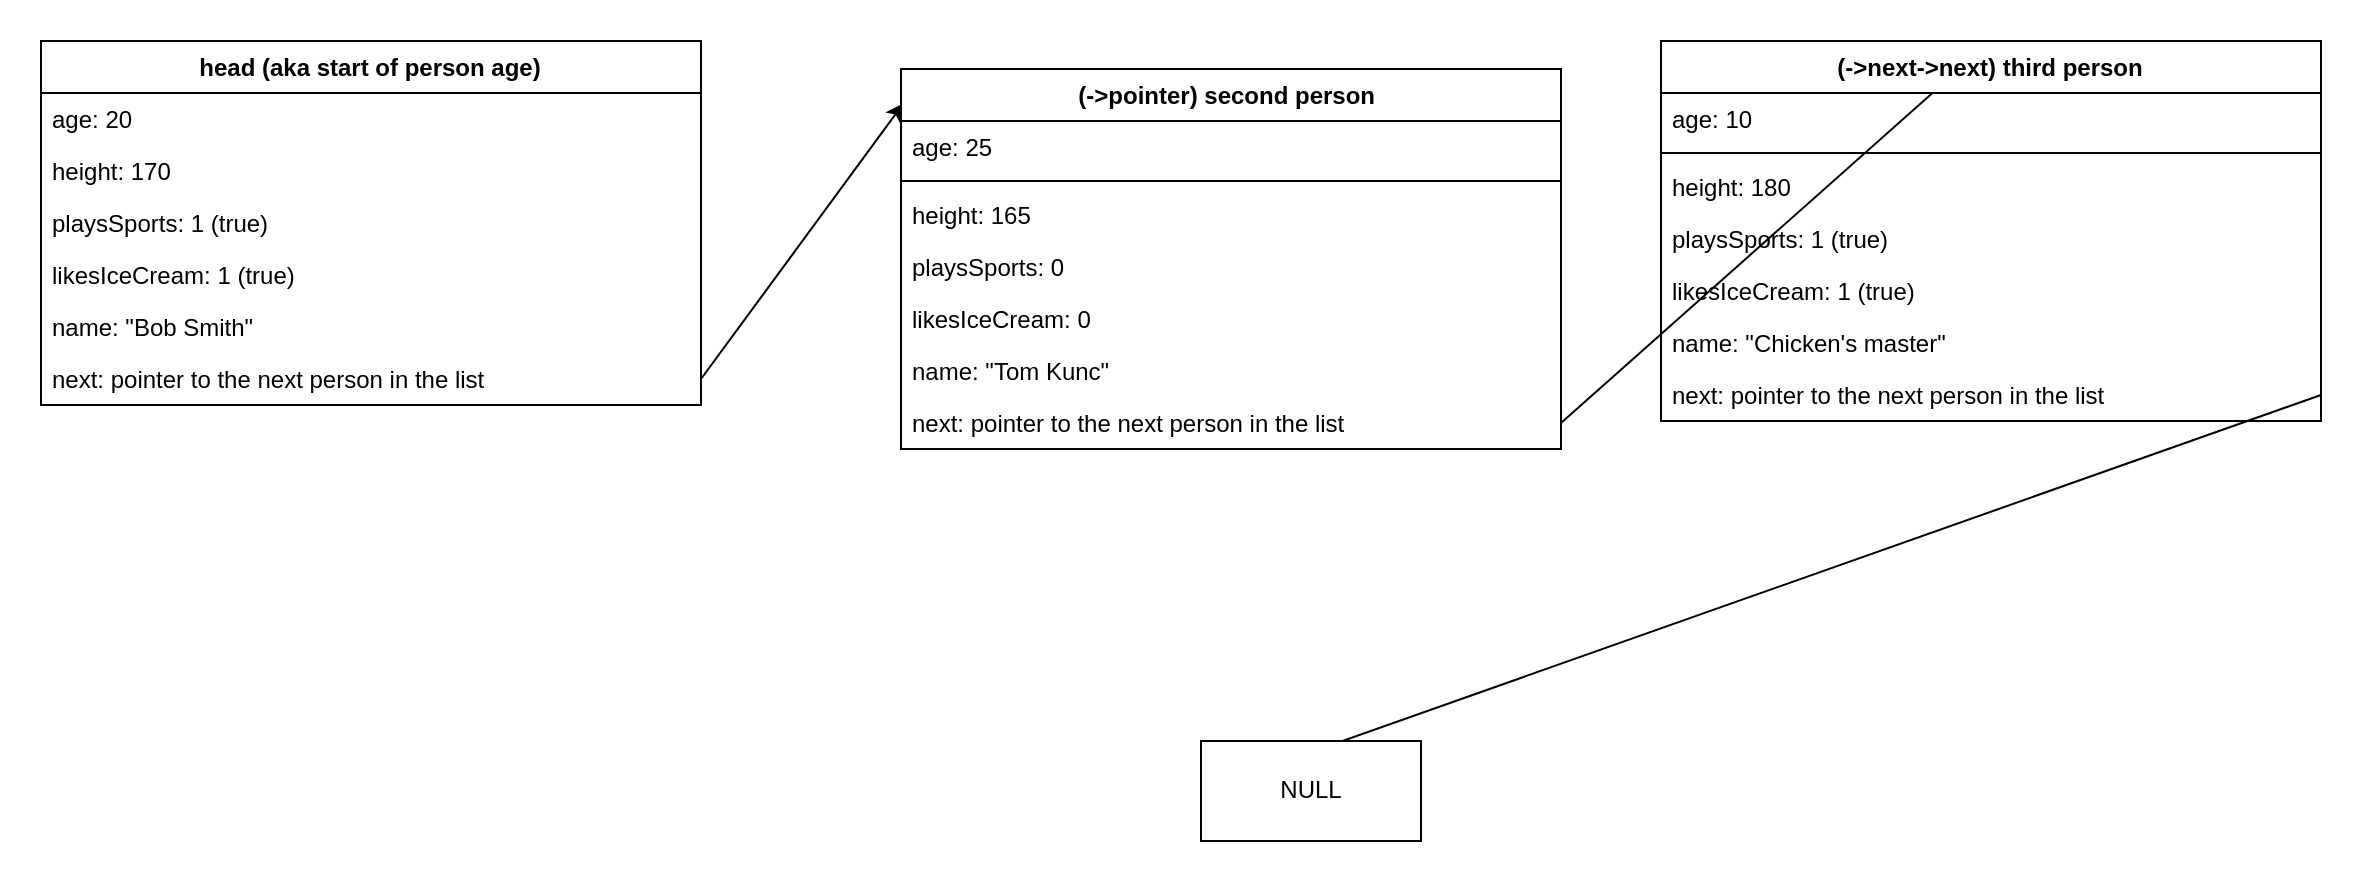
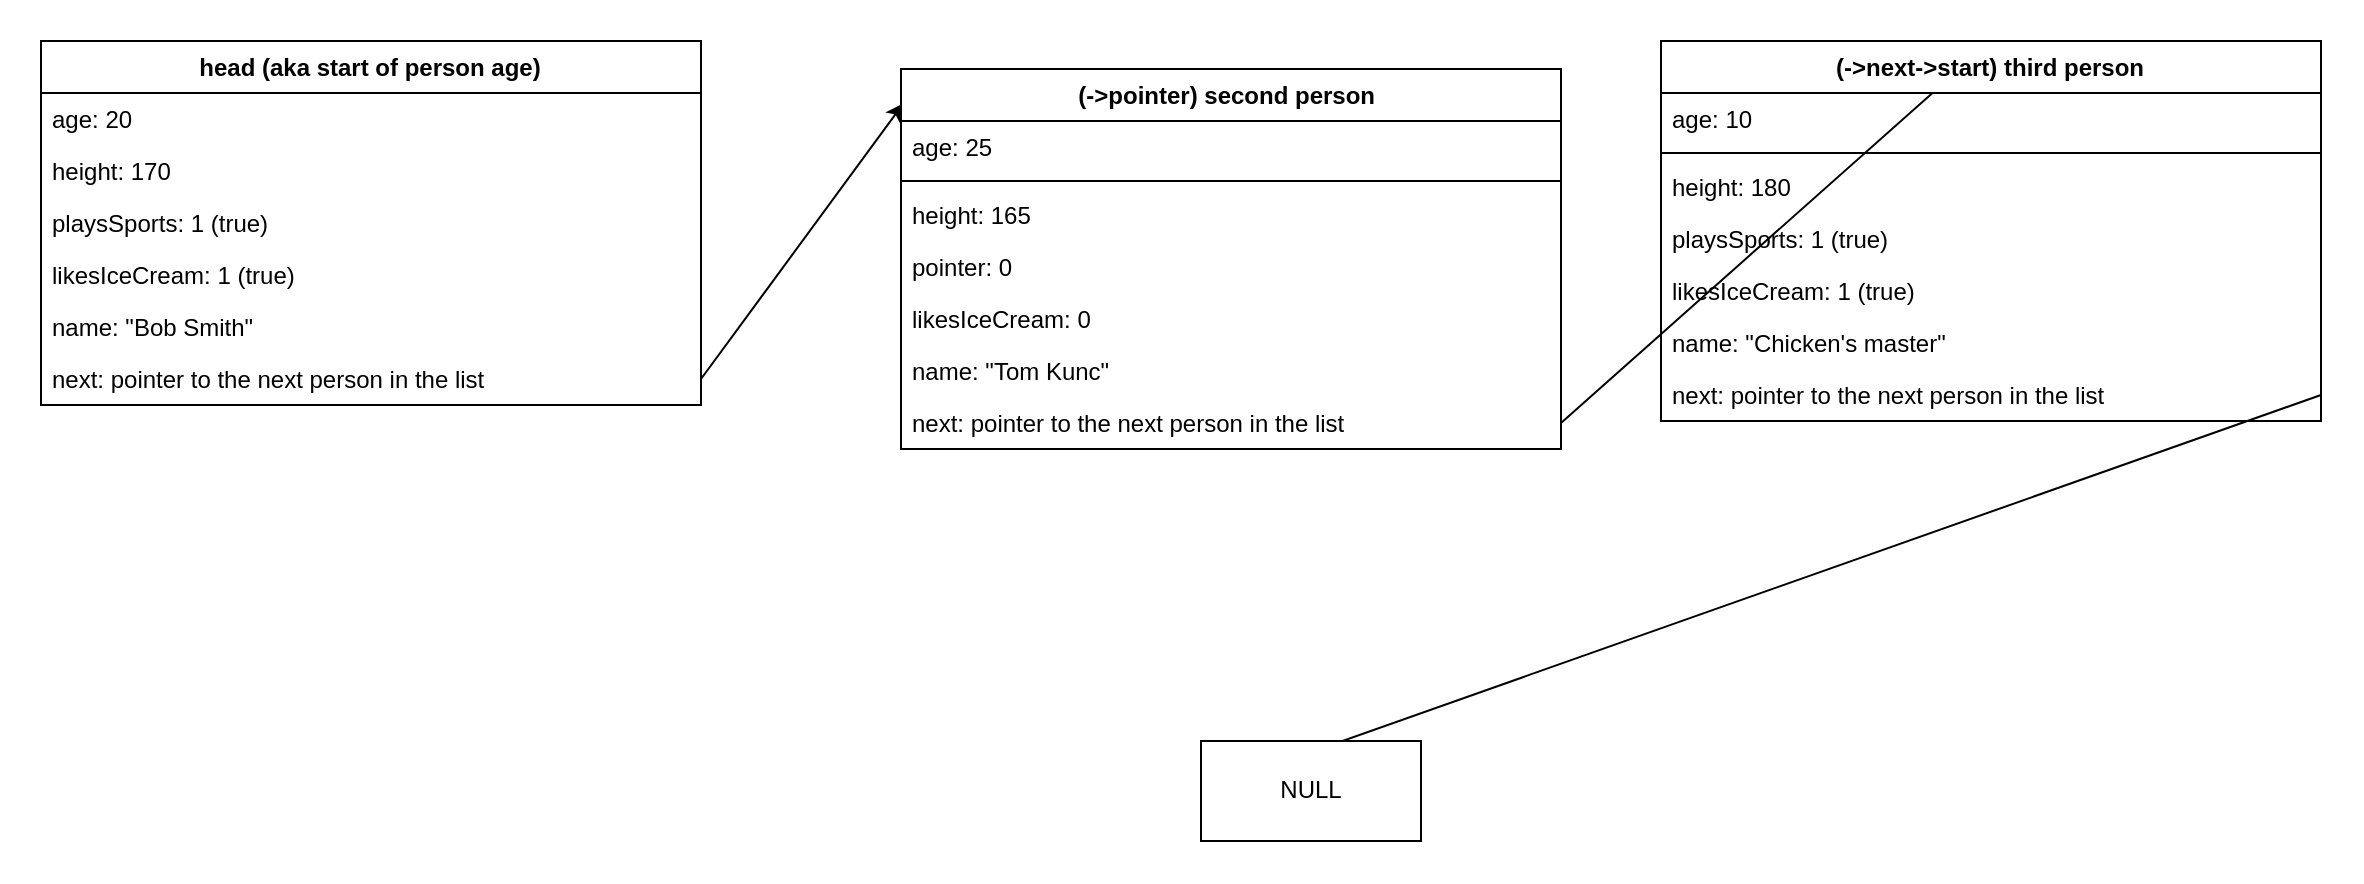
node "(->next->next) third person": label "(->next->next) third person" -> "(->next->start) third person"
node "playsSports: 0": label "playsSports: 0" -> "pointer: 0"
